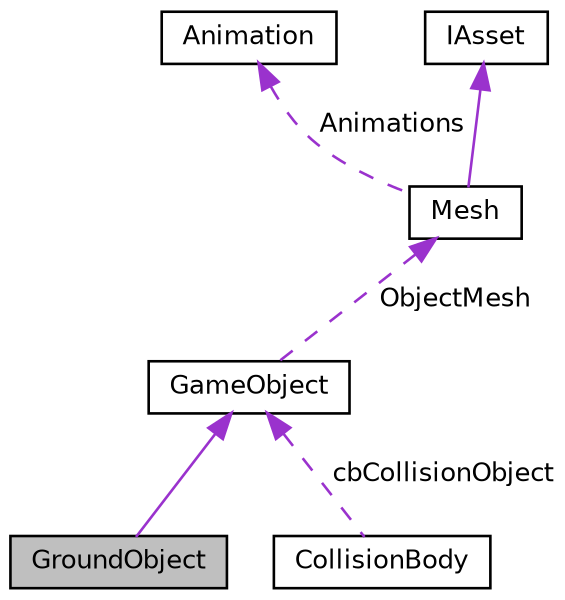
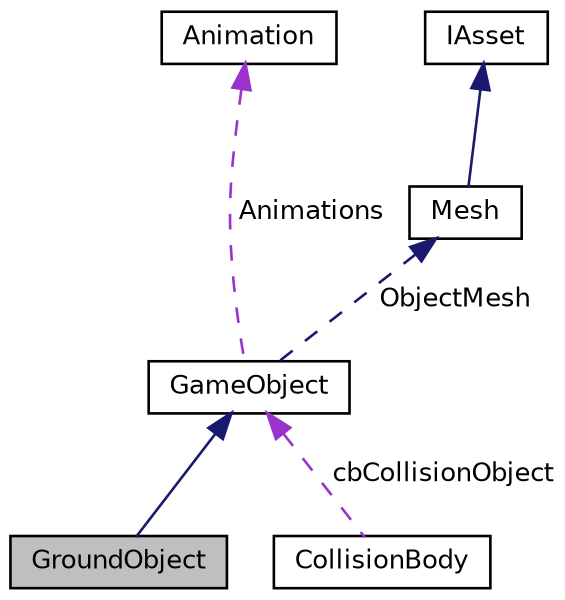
edge "Mesh" -> "IAsset": color darkorchid3 -> midnightblue
edge "Mesh" -> "Animation": now "GameObject" -> "Animation"
edge "GameObject" -> "Mesh": color darkorchid3 -> midnightblue
edge "GroundObject" -> "GameObject": color darkorchid3 -> midnightblue
